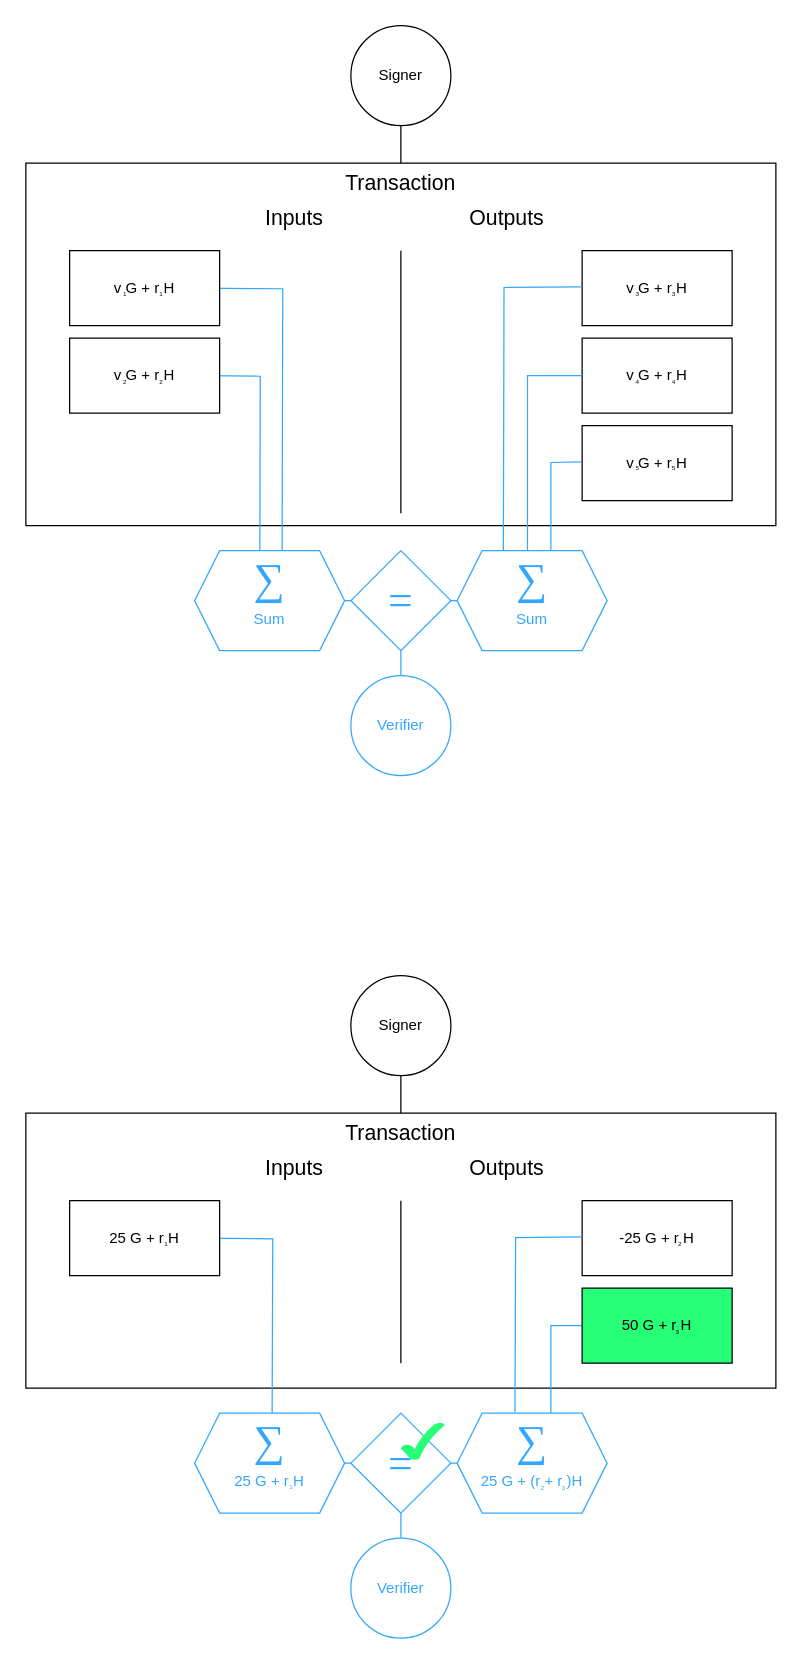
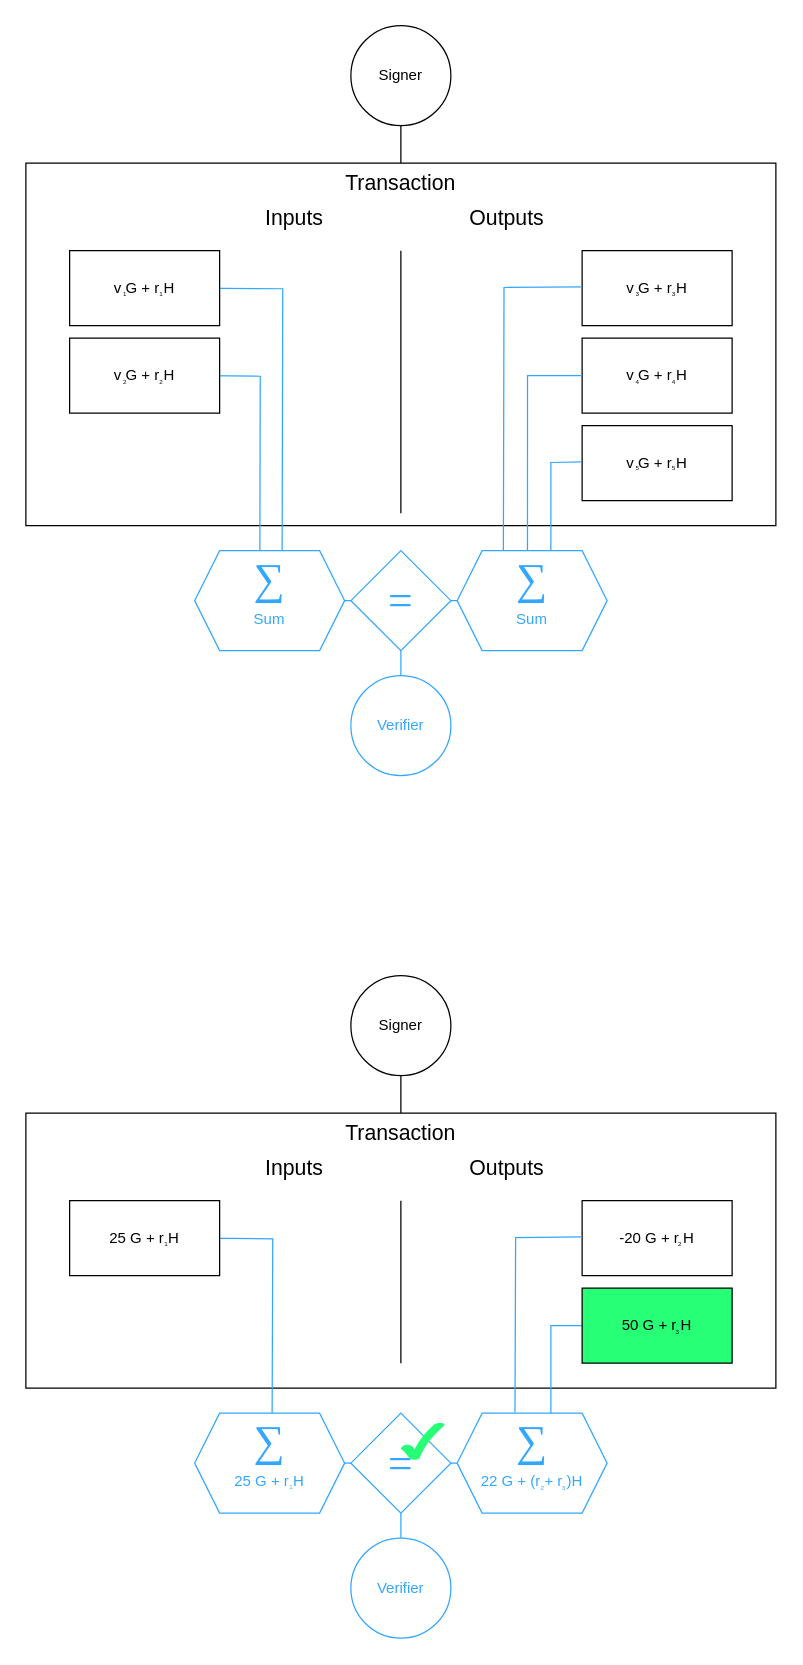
node "-25 G + r H": label "-25 G + r H" -> "-20 G + r H"
node "25 G + (r + r )H": label "25 G + (r + r )H" -> "22 G + (r + r )H"
